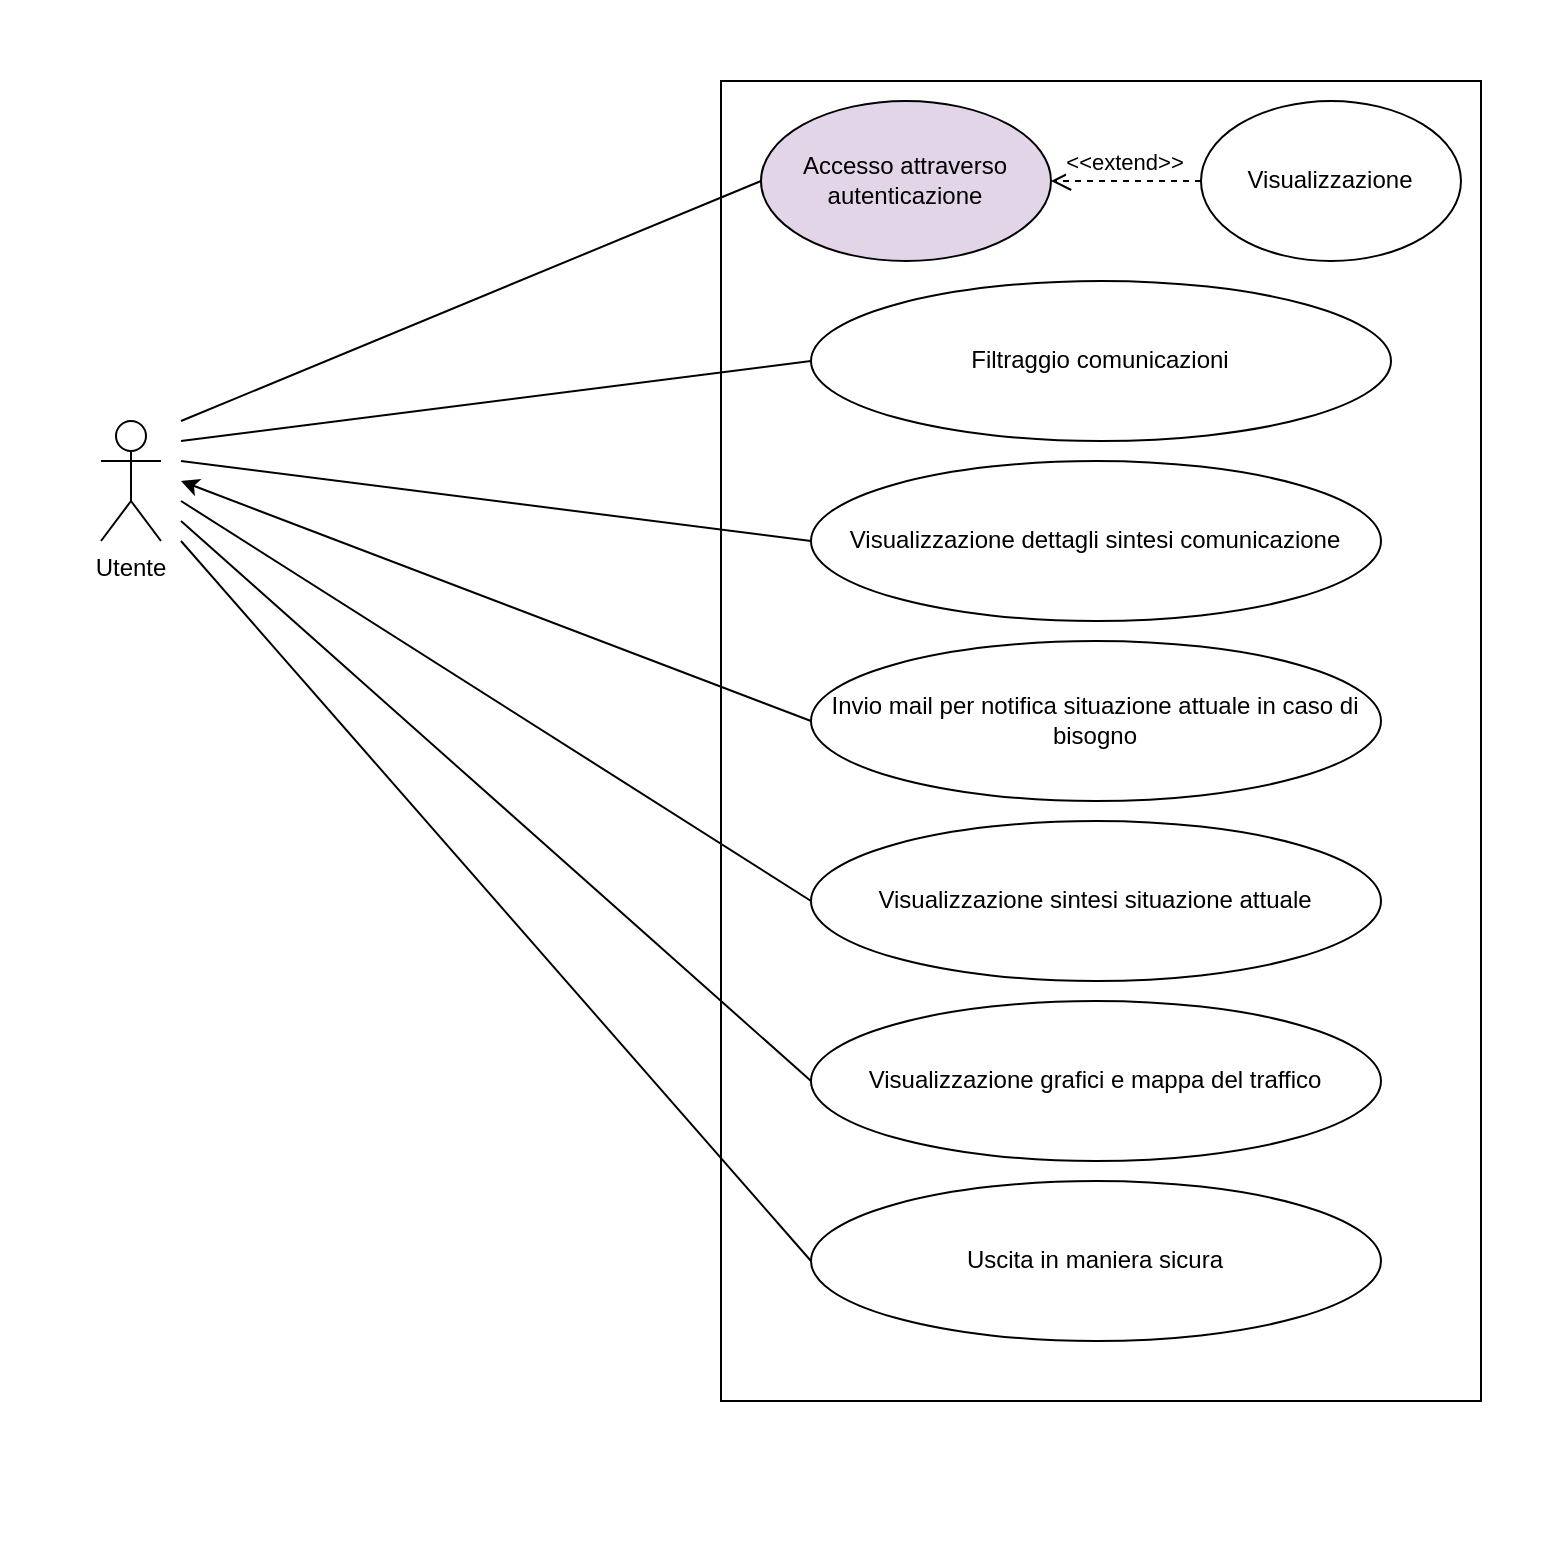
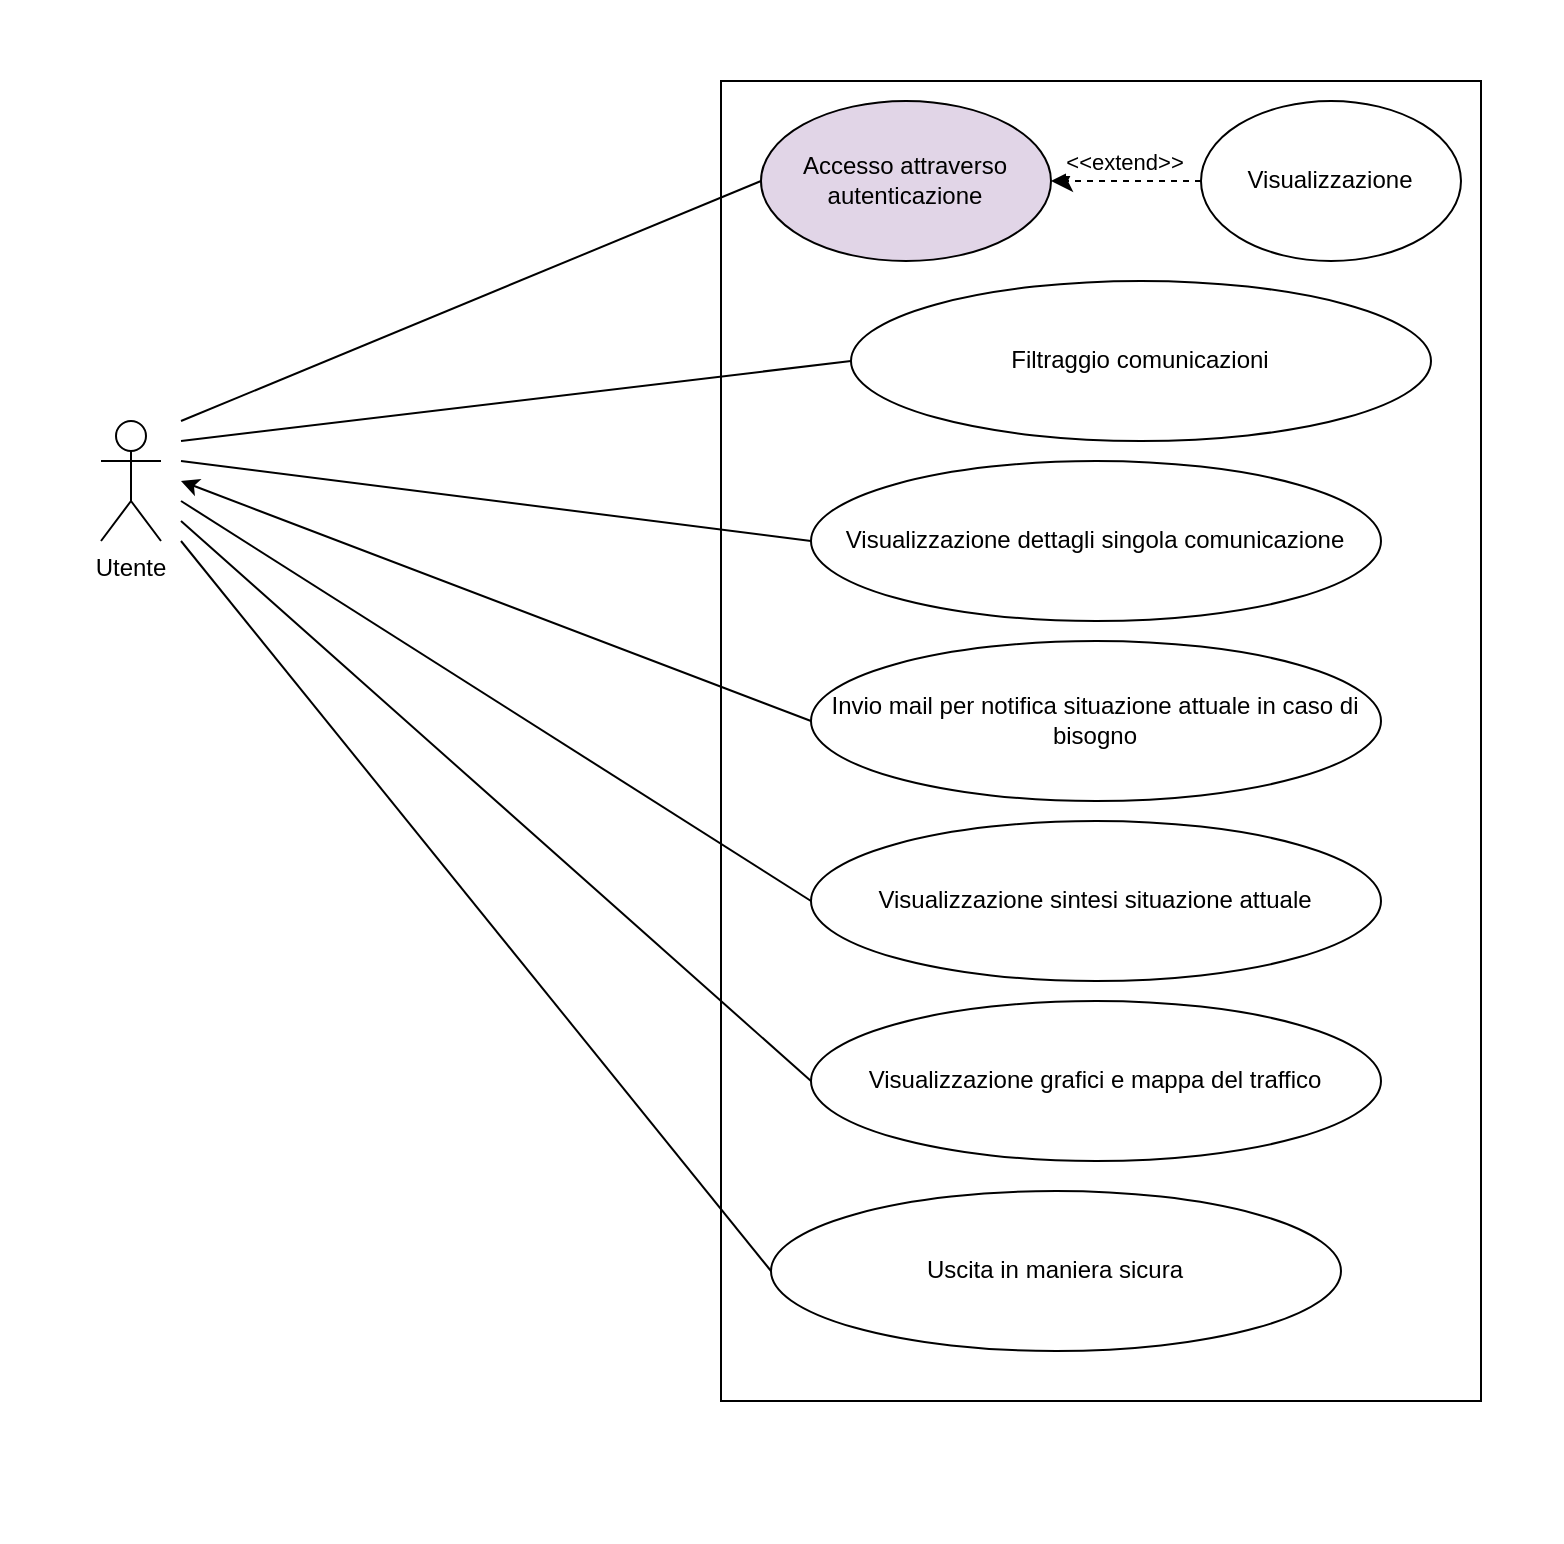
edge "Visualizzazione" -> "Accesso attraverso autenticazione": arrowhead open -> classic
node "Filtraggio comunicazioni": moved (1101, 361) -> (1141, 361)
node "Visualizzazione dettagli sintesi comunicazione": label "Visualizzazione dettagli sintesi comunicazione" -> "Visualizzazione dettagli singola comunicazione"
node "Uscita in maniera sicura": moved (1096, 1261) -> (1056, 1271)
